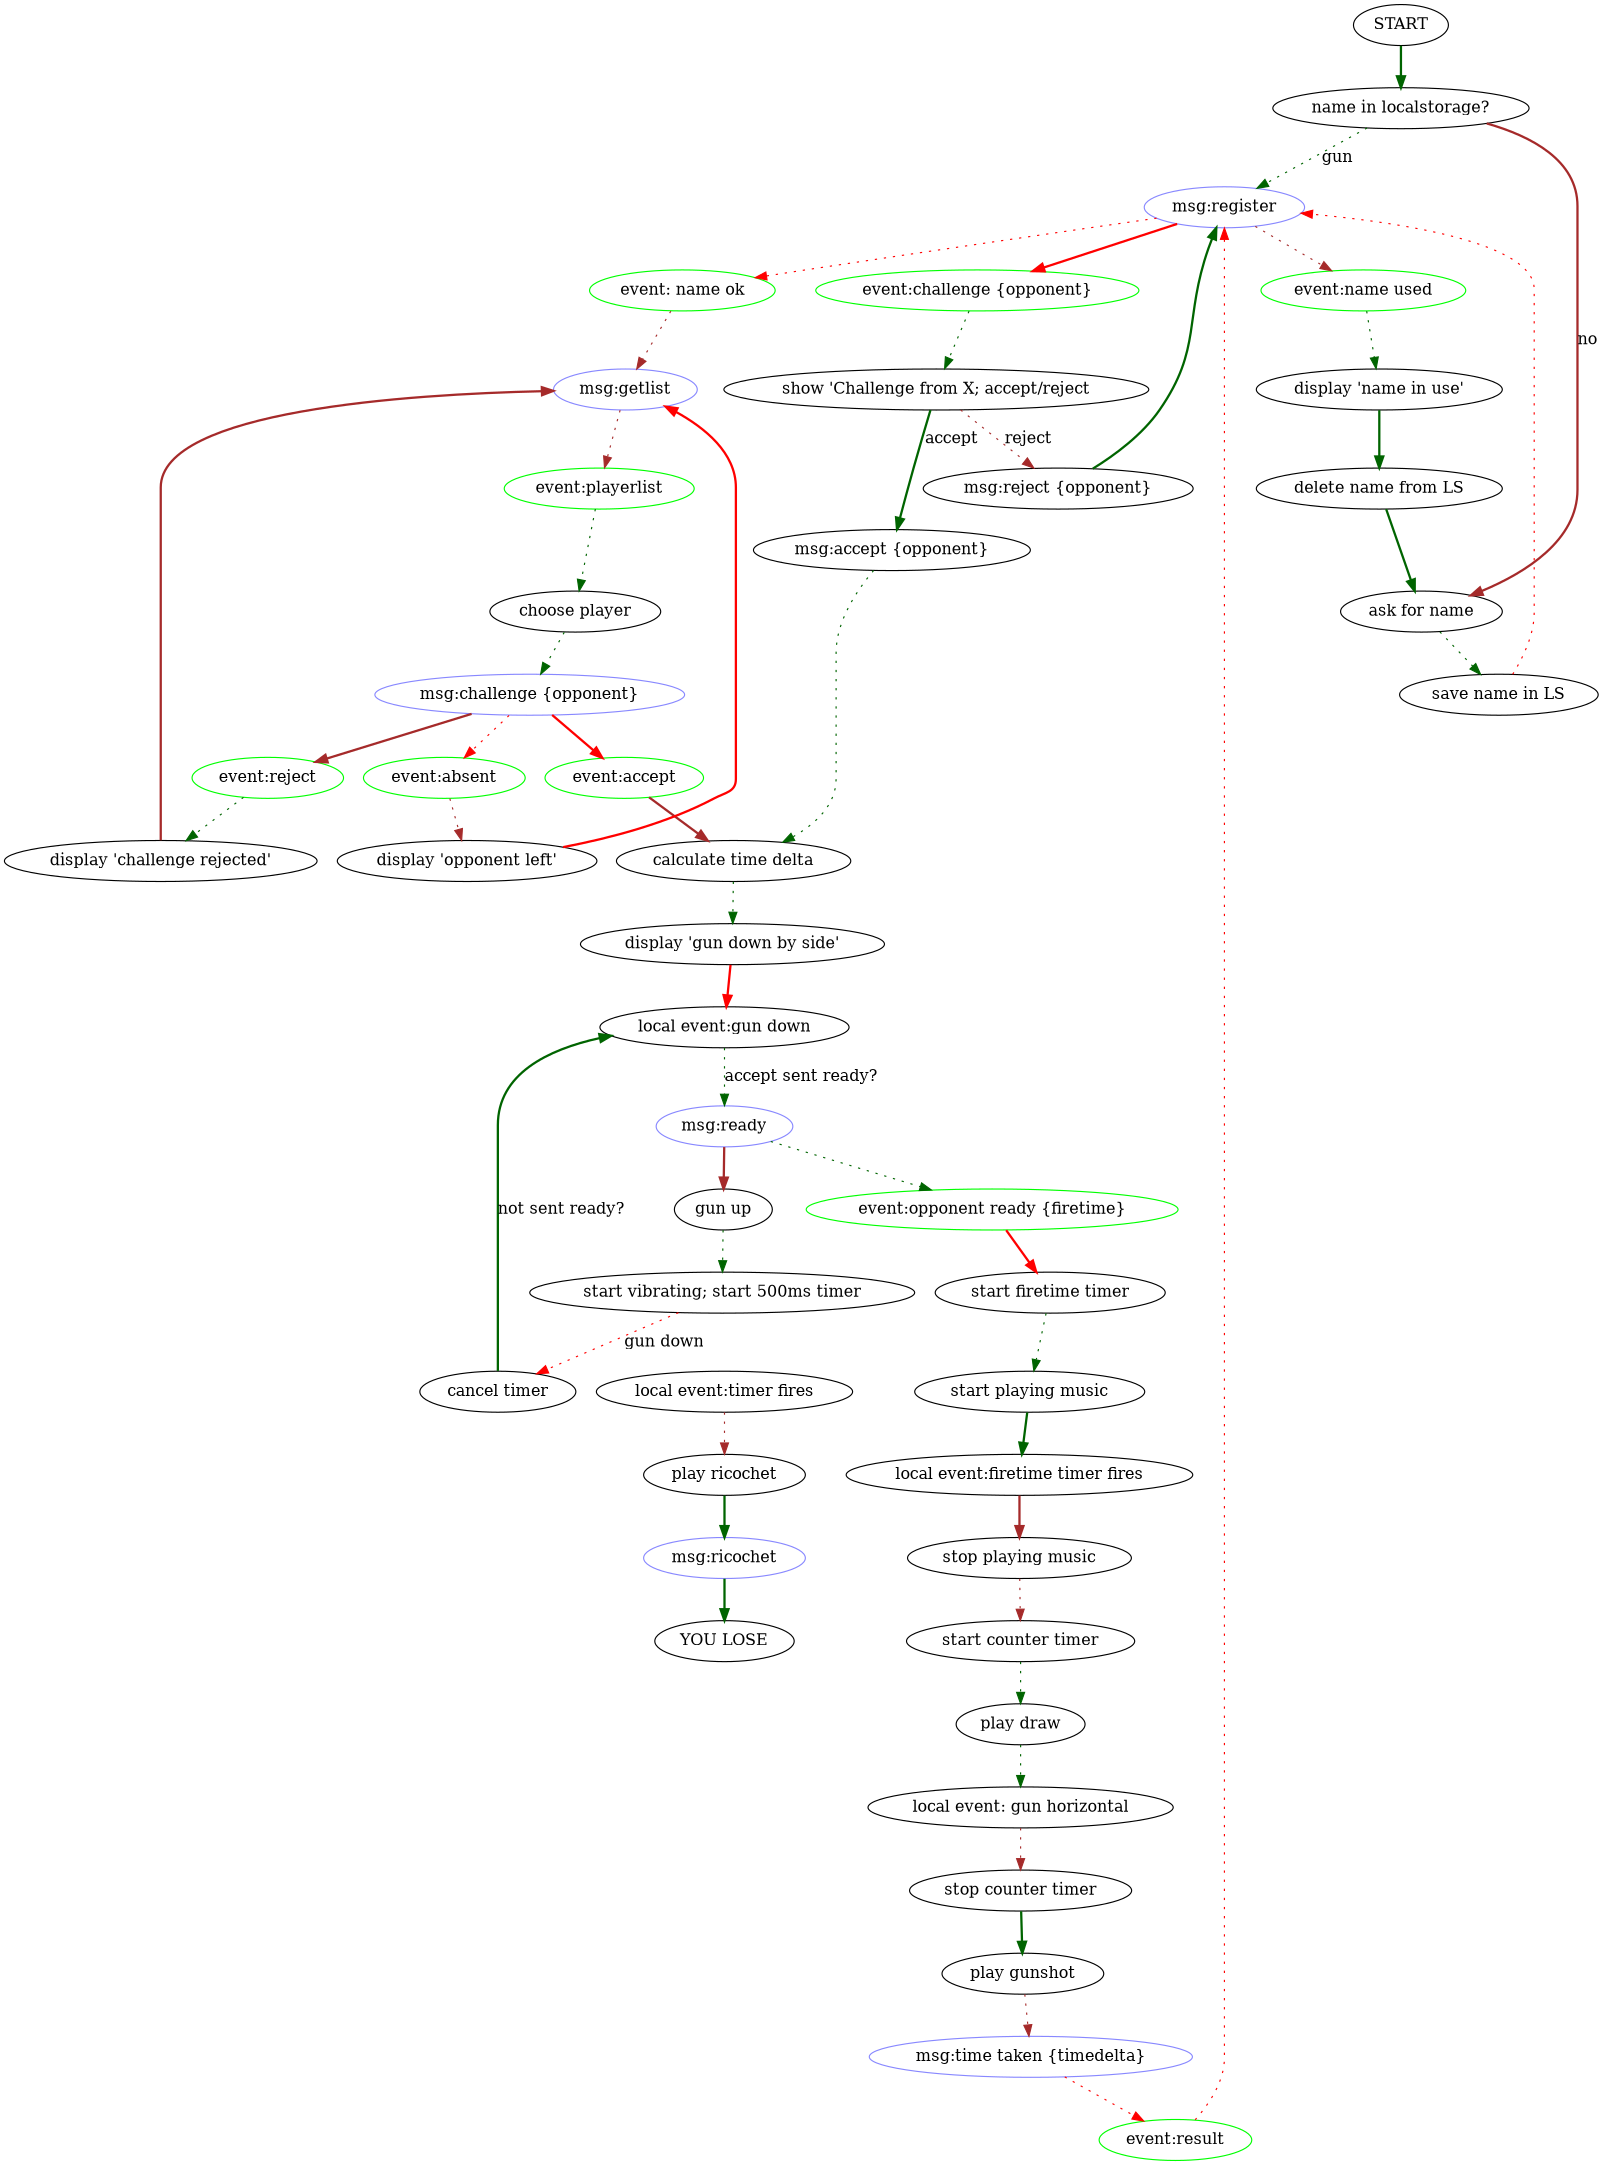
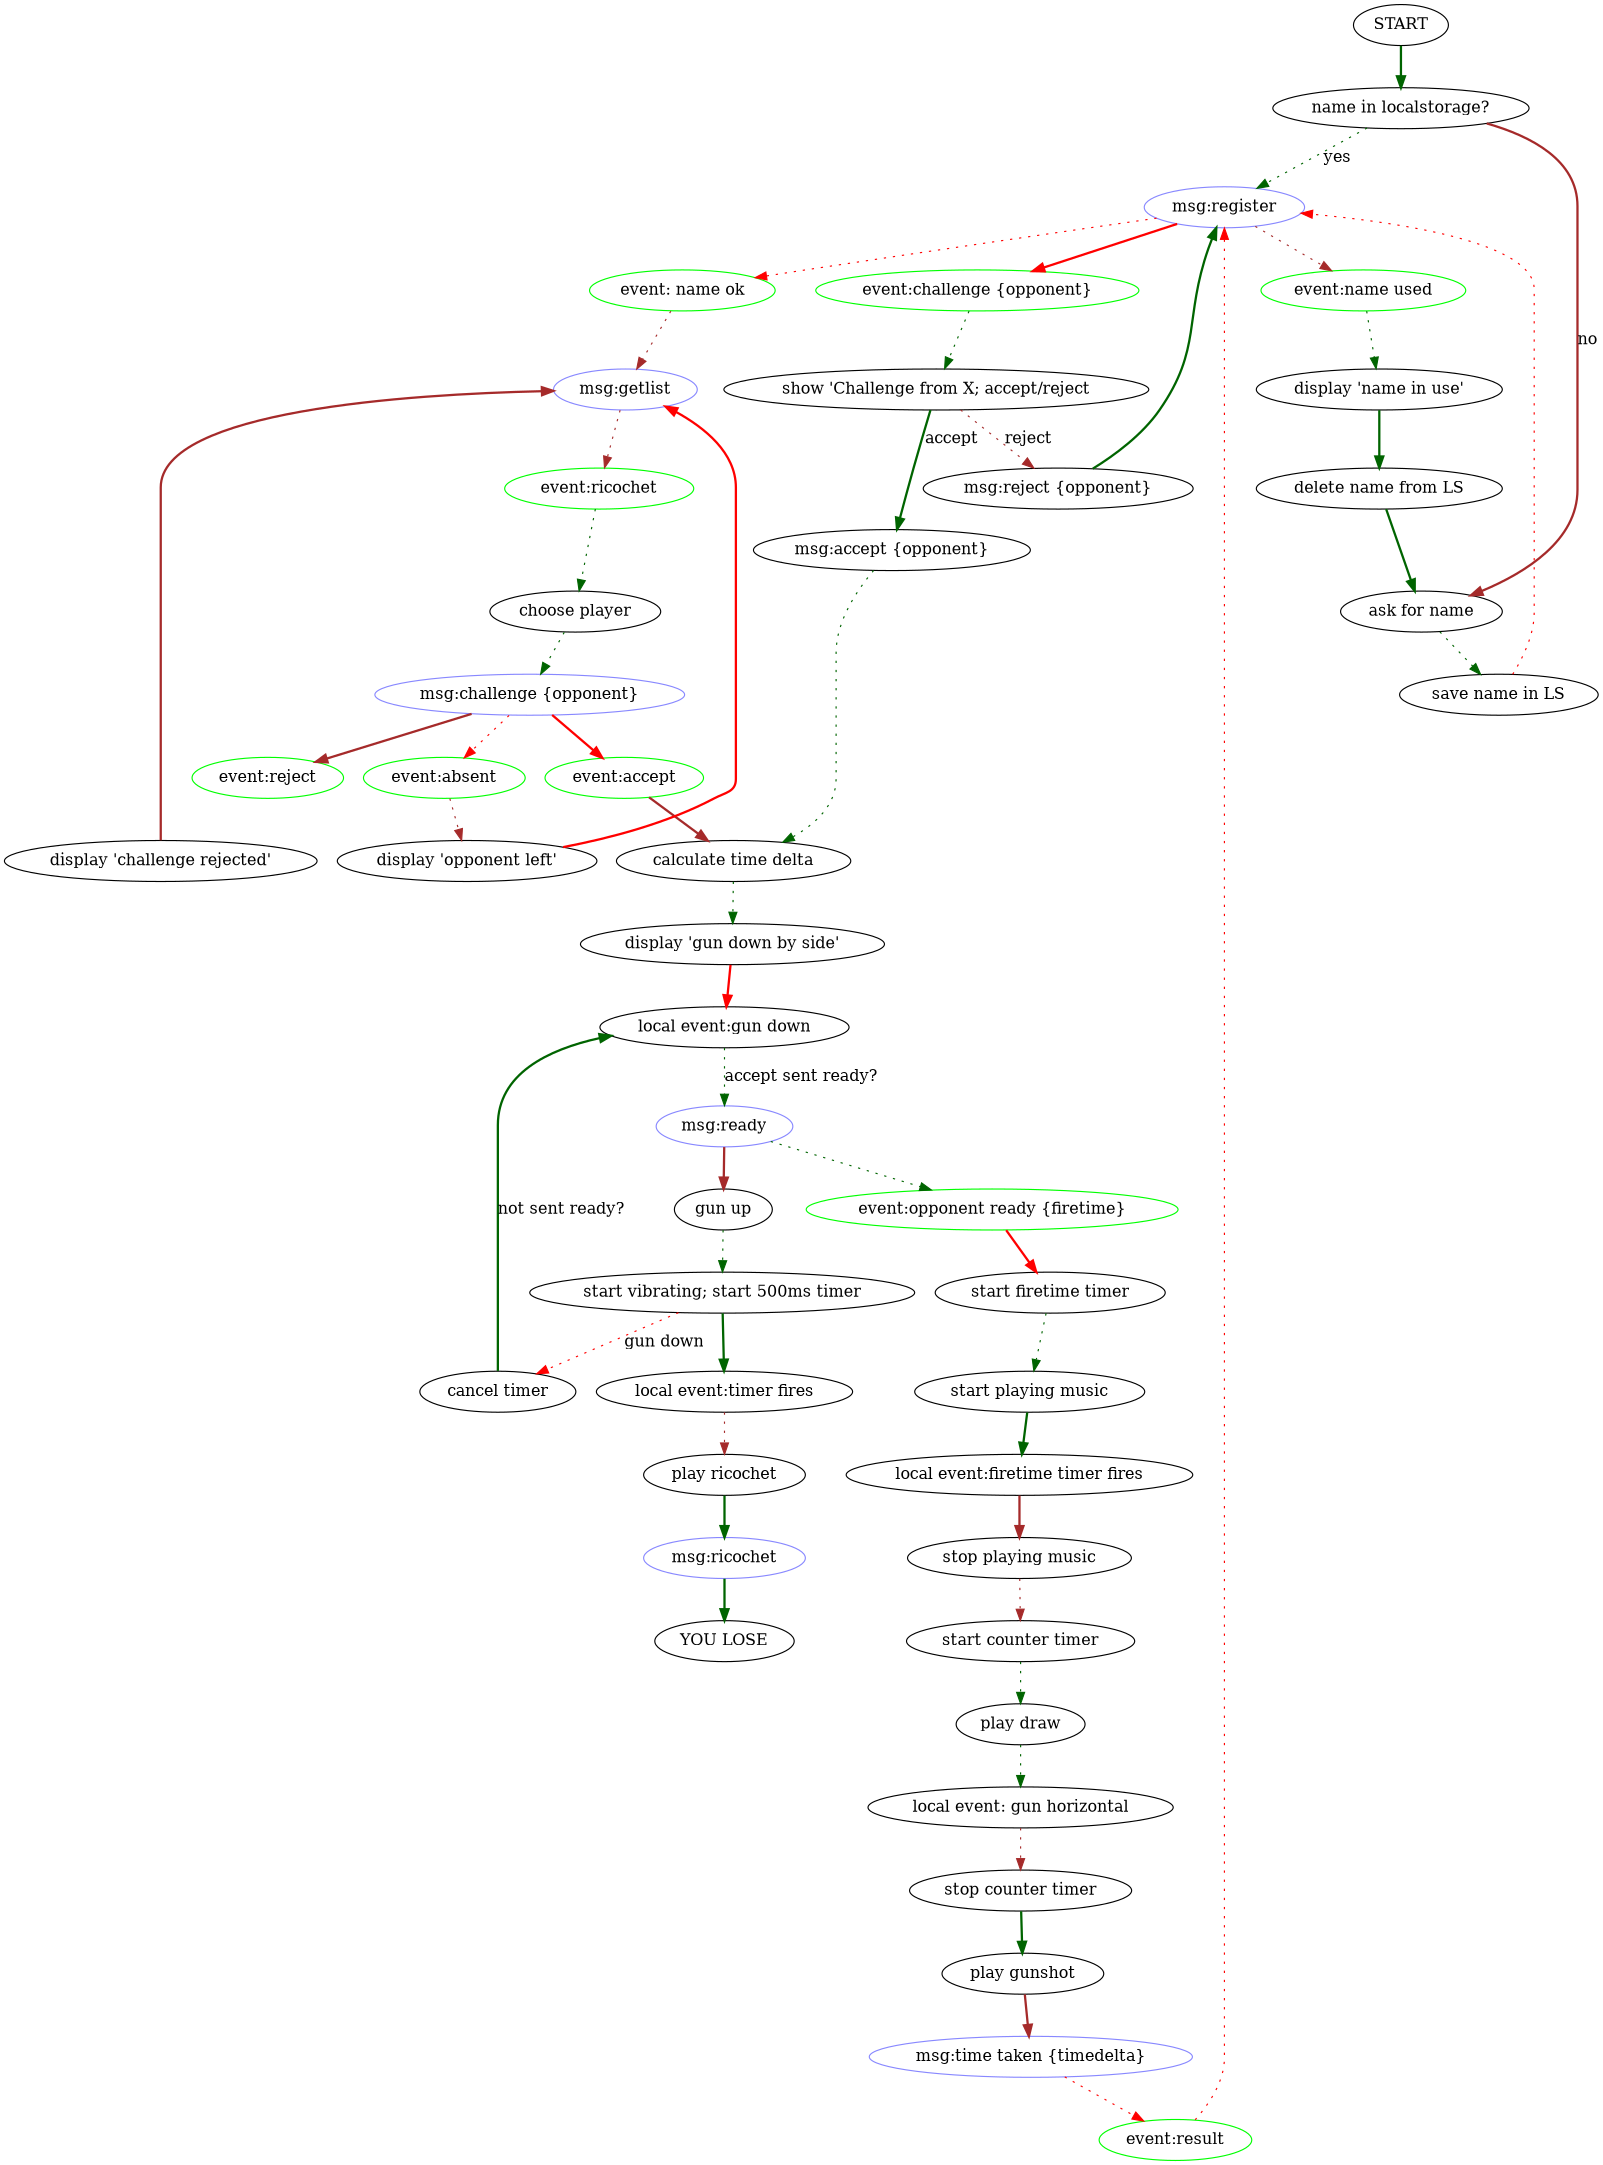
edge "name in localstorage?" -> "msg:register": label "gun" -> "yes"
node "event:playerlist": label "event:playerlist" -> "event:ricochet"
edge "event:reject" -> "display 'challenge rejected'": removed
edge "start vibrating; start 500ms timer" -> "local event:timer fires": added
edge "play gunshot" -> "msg:time taken {timedelta}": style dotted -> bold
